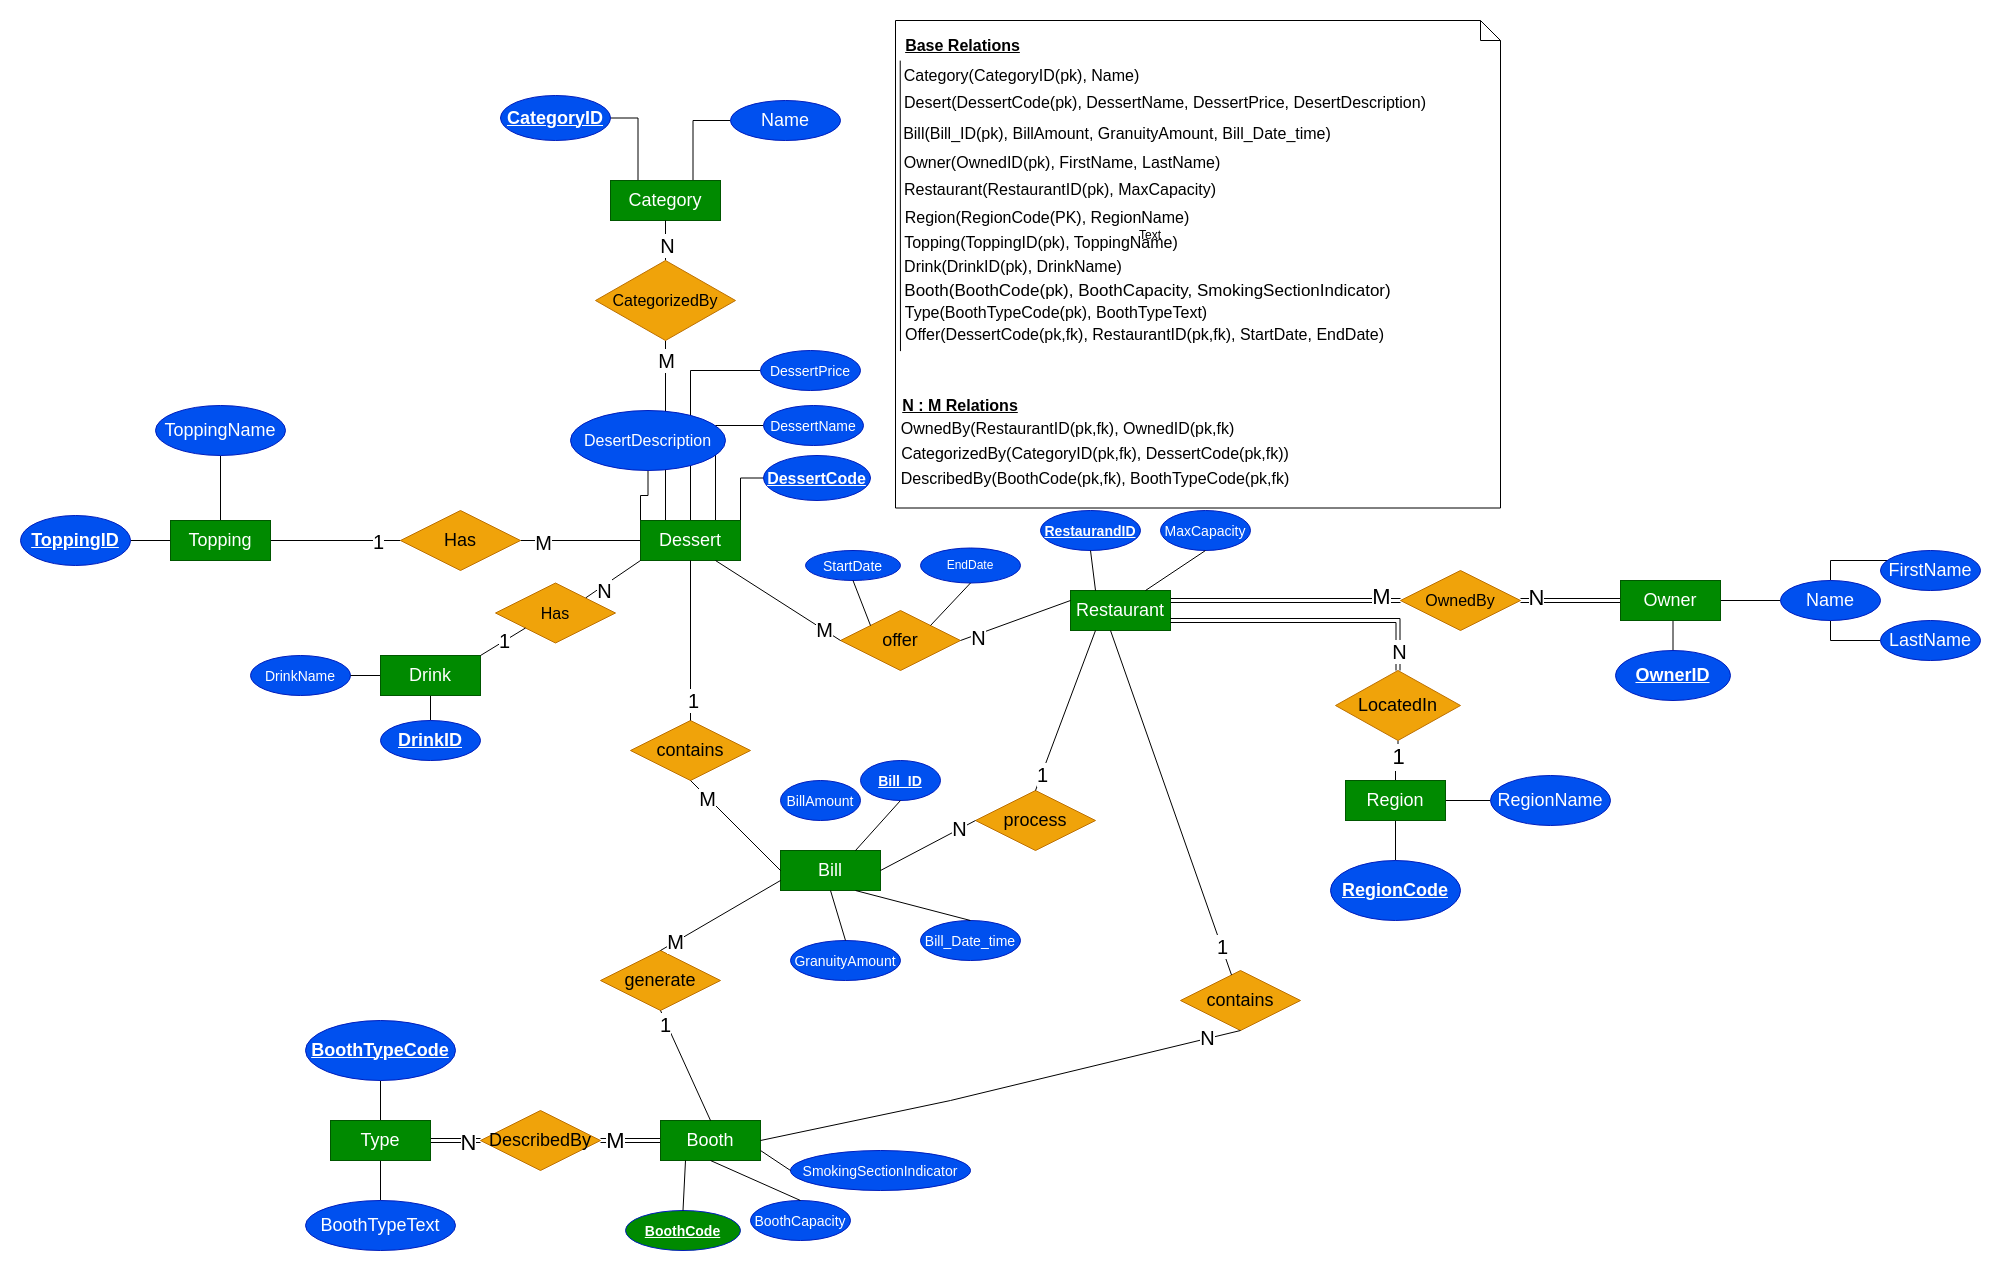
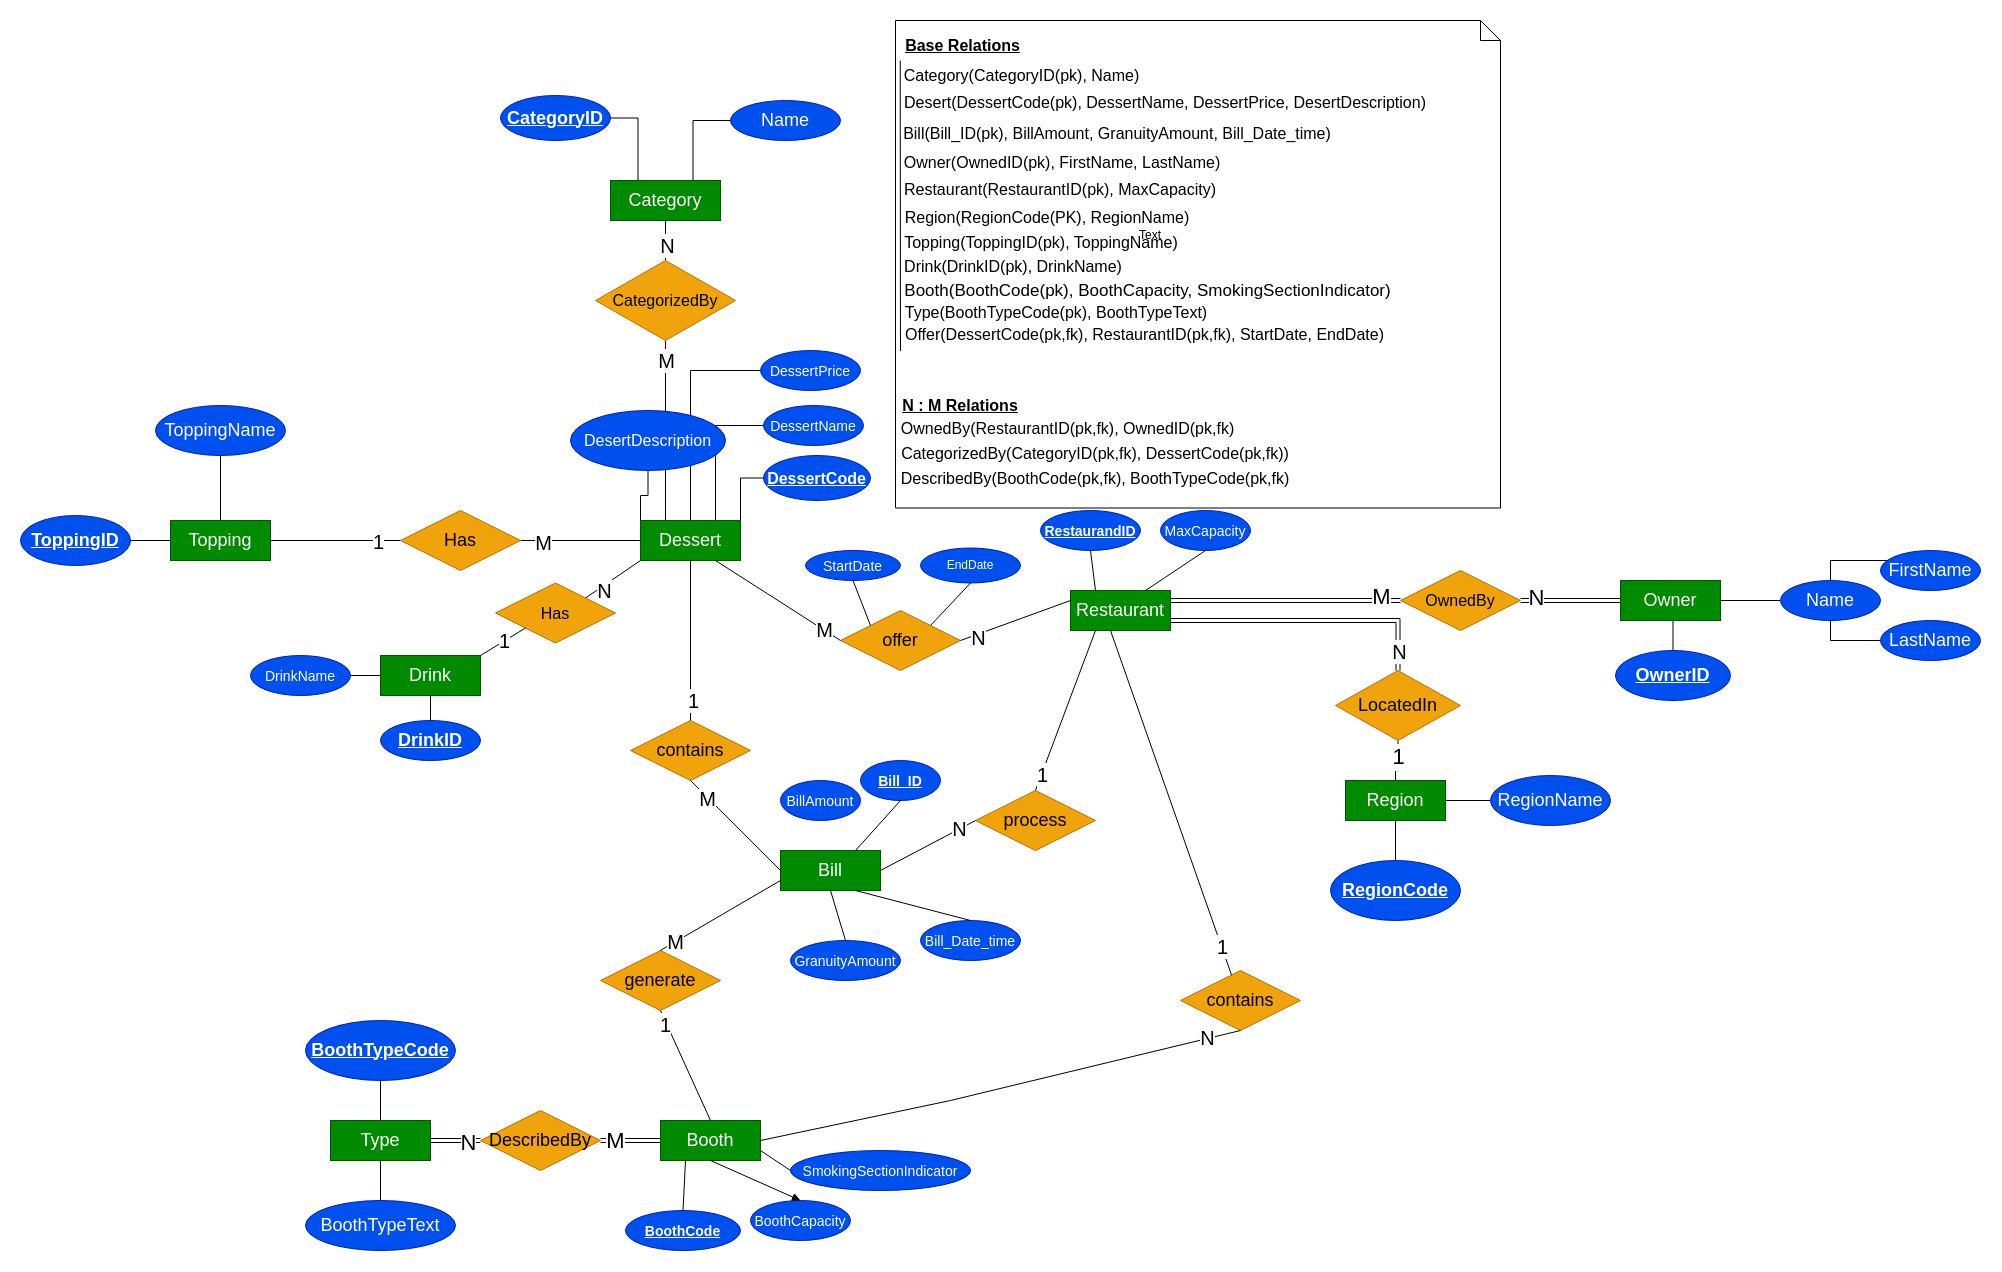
edge "Booth" -- "BoothCapacity": arrowhead none -> block
node "BoothCode": fillcolor #008a00 -> #0050ef
